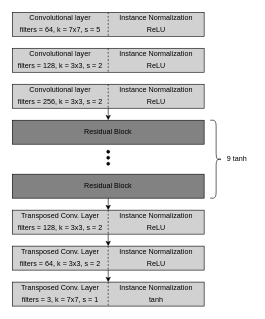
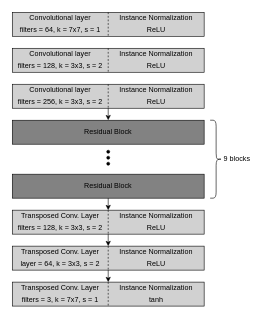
node "filters = 64, k = 7x7, s = 5": label "filters = 64, k = 7x7, s = 5" -> "filters = 64, k = 7x7, s = 1"
node "9 tanh": label "9 tanh" -> "9 blocks"
node "filters = 64, k = 3x3, s = 2": label "filters = 64, k = 3x3, s = 2" -> "layer = 64, k = 3x3, s = 2"
